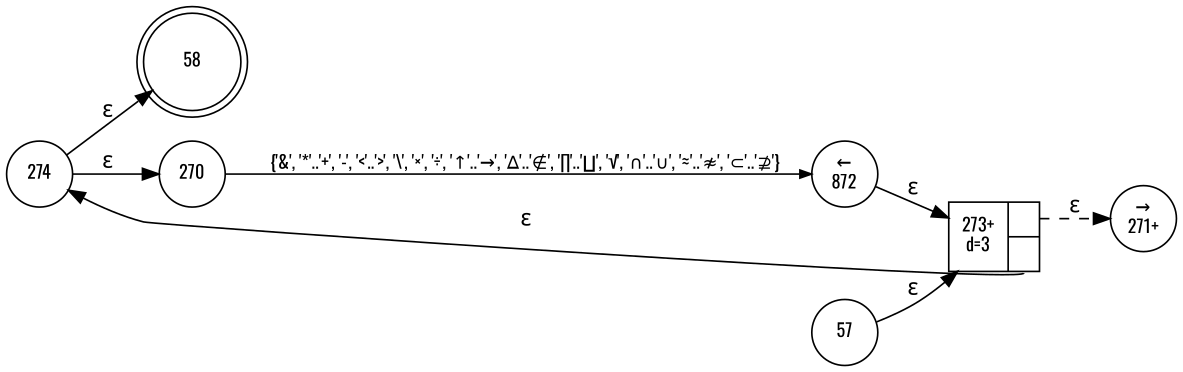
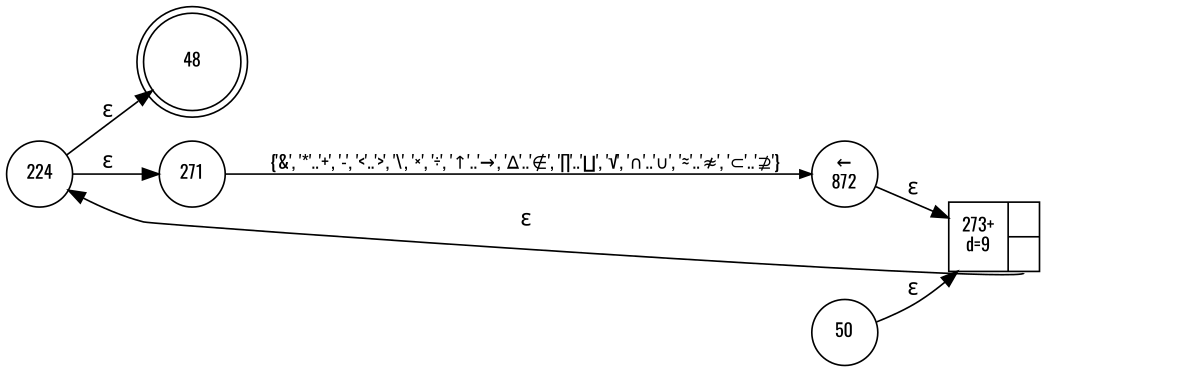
node "58": label "58" -> "48"
node "274": label "274" -> "224"
node "270": label "270" -> "271"
node "→ 271+": removed
node "273+": text "d=3" -> "d=9"
node "57": label "57" -> "50"
